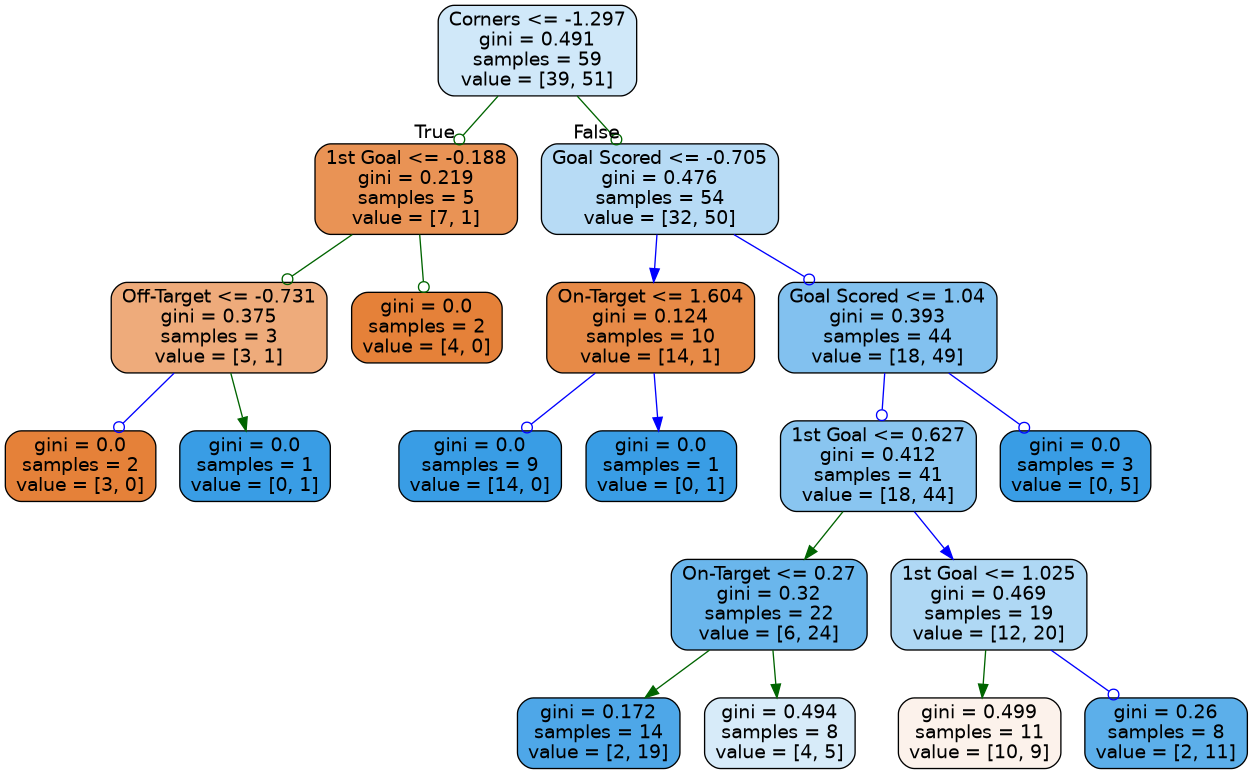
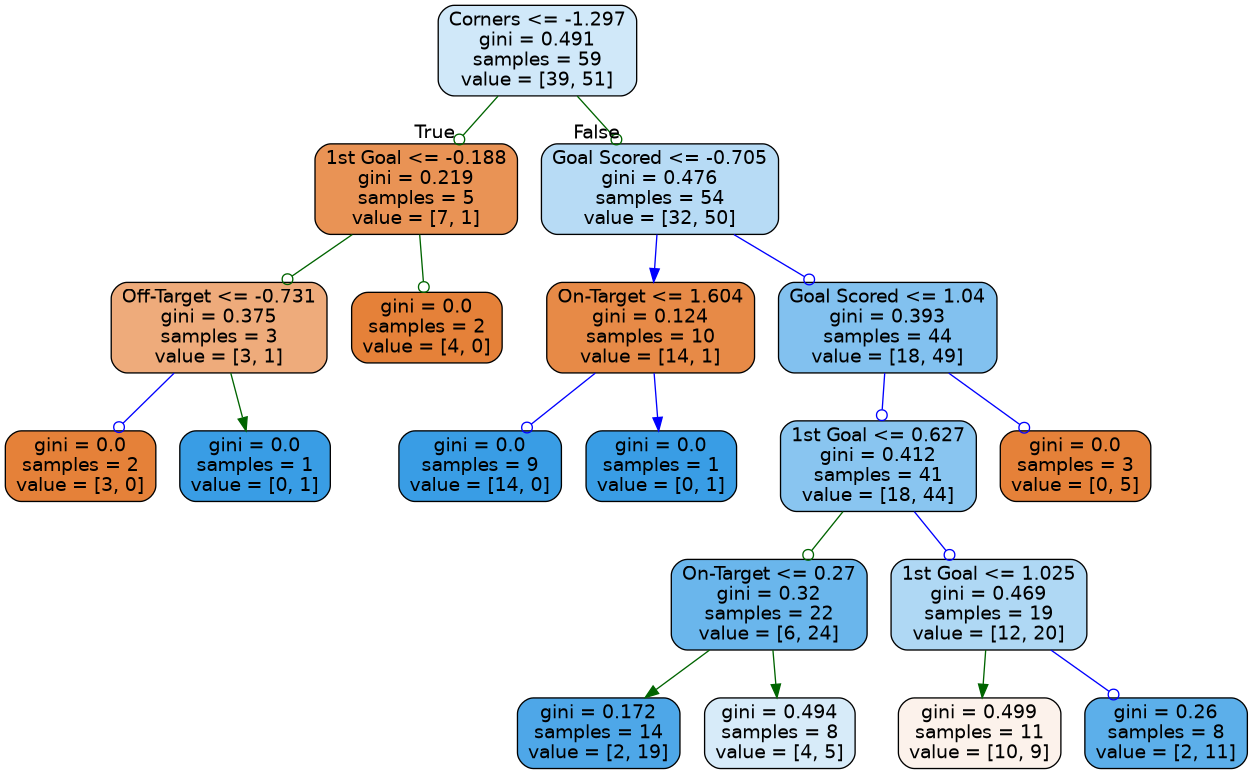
node "gini = 0.0 samples = 3 value = [0, 5]": fillcolor #399de5ff -> #e58139ff
edge "1st Goal <= 0.627 gini = 0.412 samples = 41 value = [18, 44]" -> "On-Target <= 0.27 gini = 0.32 samples = 22 value = [6, 24]": arrowhead normal -> odot
edge "1st Goal <= 0.627 gini = 0.412 samples = 41 value = [18, 44]" -> "1st Goal <= 1.025 gini = 0.469 samples = 19 value = [12, 20]": arrowhead normal -> odot
